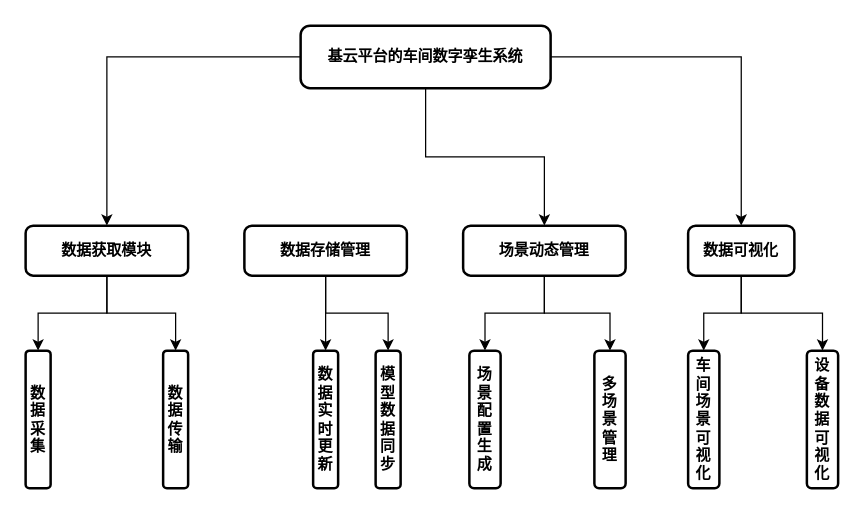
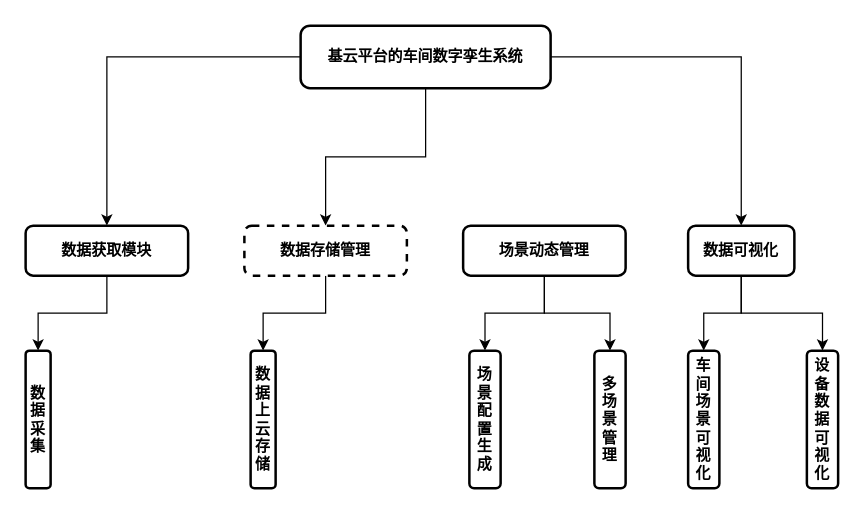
edge "基云平台的车间数字孪生系统" -> "场景动态管理": now "基云平台的车间数字孪生系统" -> "数据存储管理"
node "数据存储管理": style solid -> dashed
edge "数据获取模块" -> "数据传输": removed
edge "数据存储管理" -> "数据上云存储": added
edge "数据存储管理" -> "模型数据同步": removed
edge "数据存储管理" -> "数据实时更新": removed
node "数据传输": removed
node "数据上云存储": added
node "数据实时更新": removed
node "模型数据同步": removed
